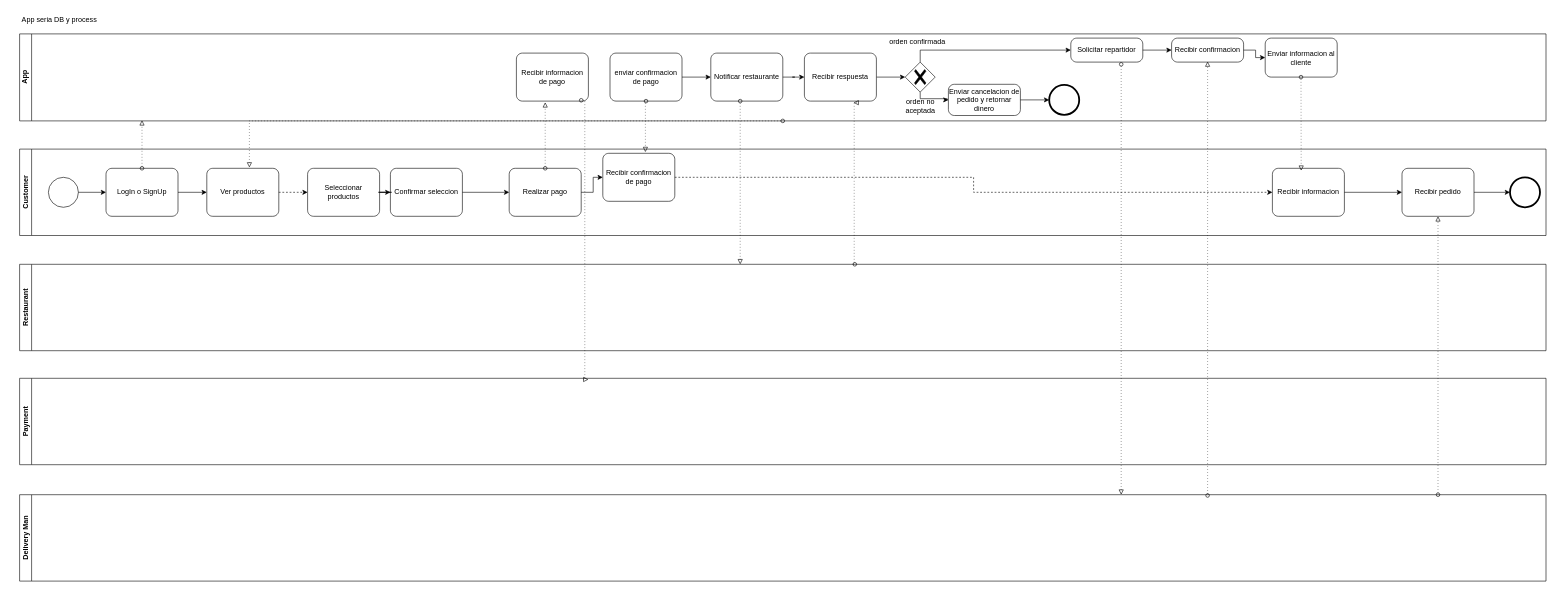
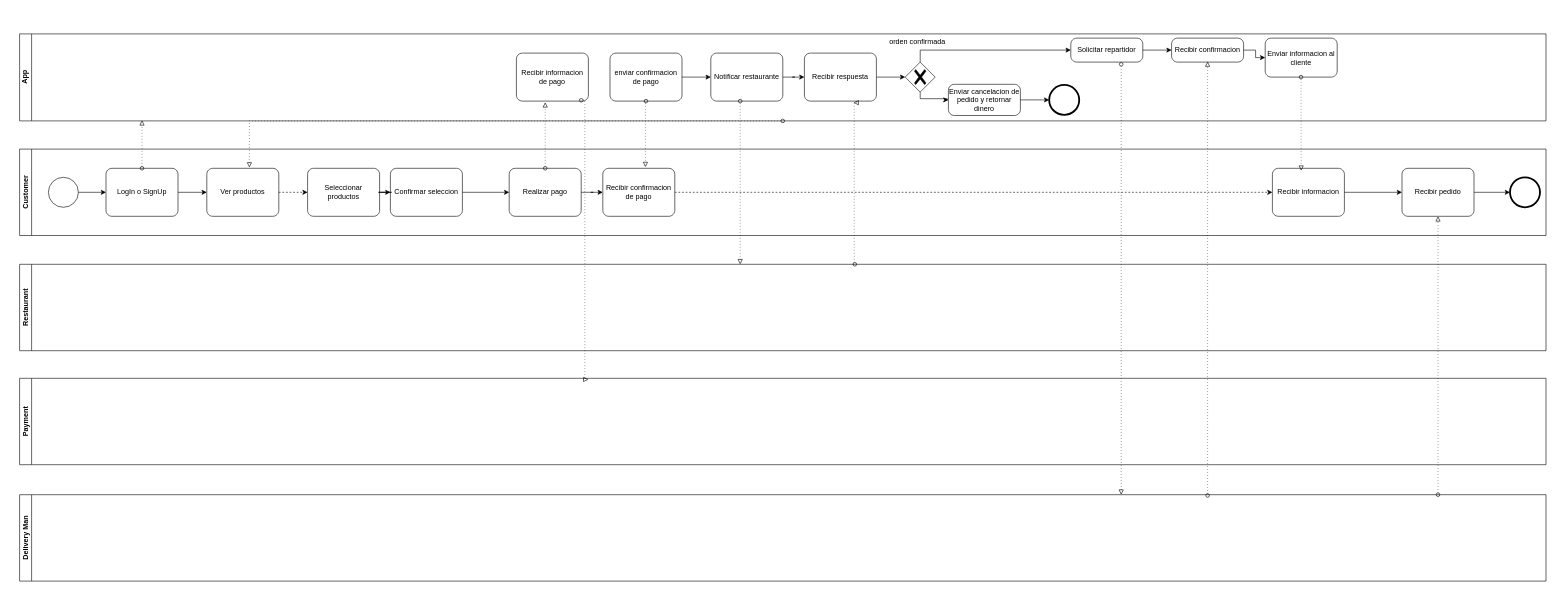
node "App seria DB y process": removed
node "orden no aceptada": removed
node "Recibir confirmacion de pago": moved (639, 177) -> (639, 192)
